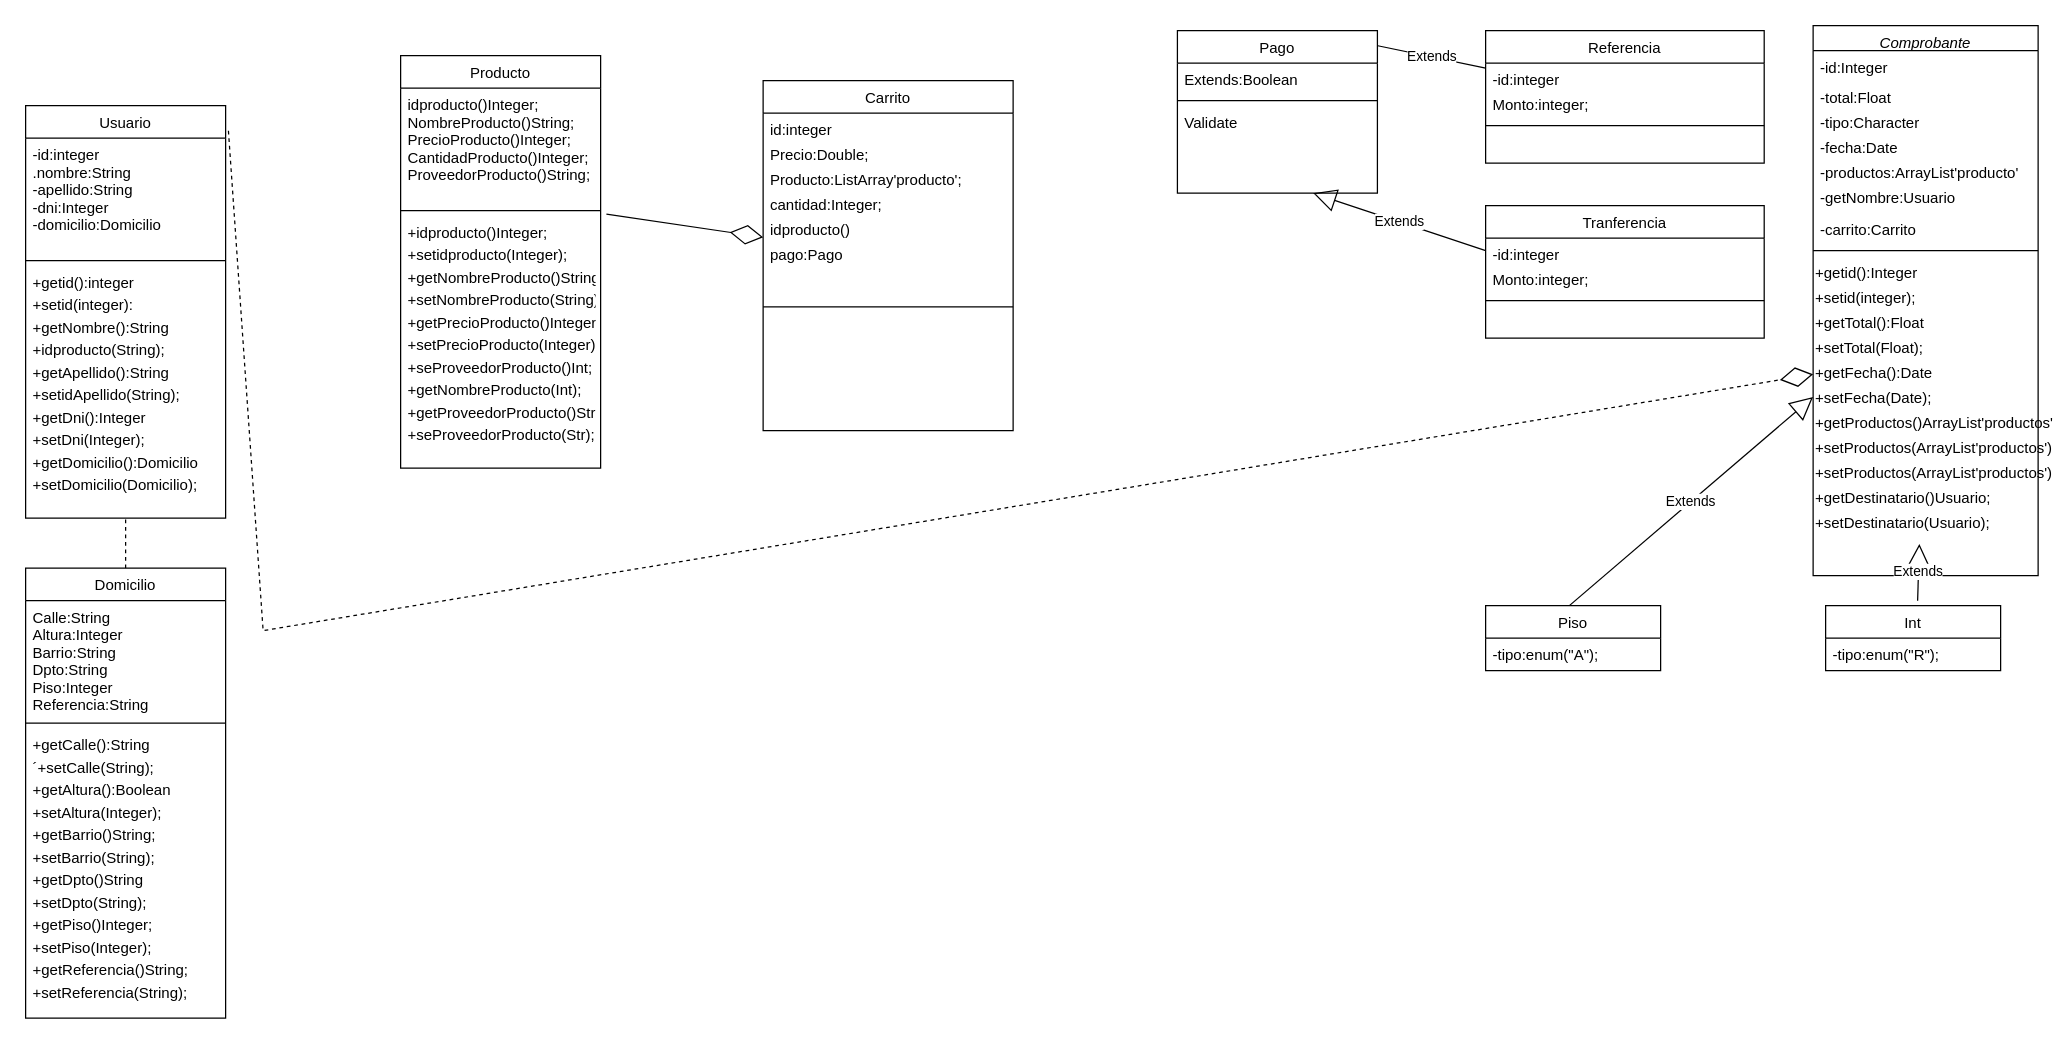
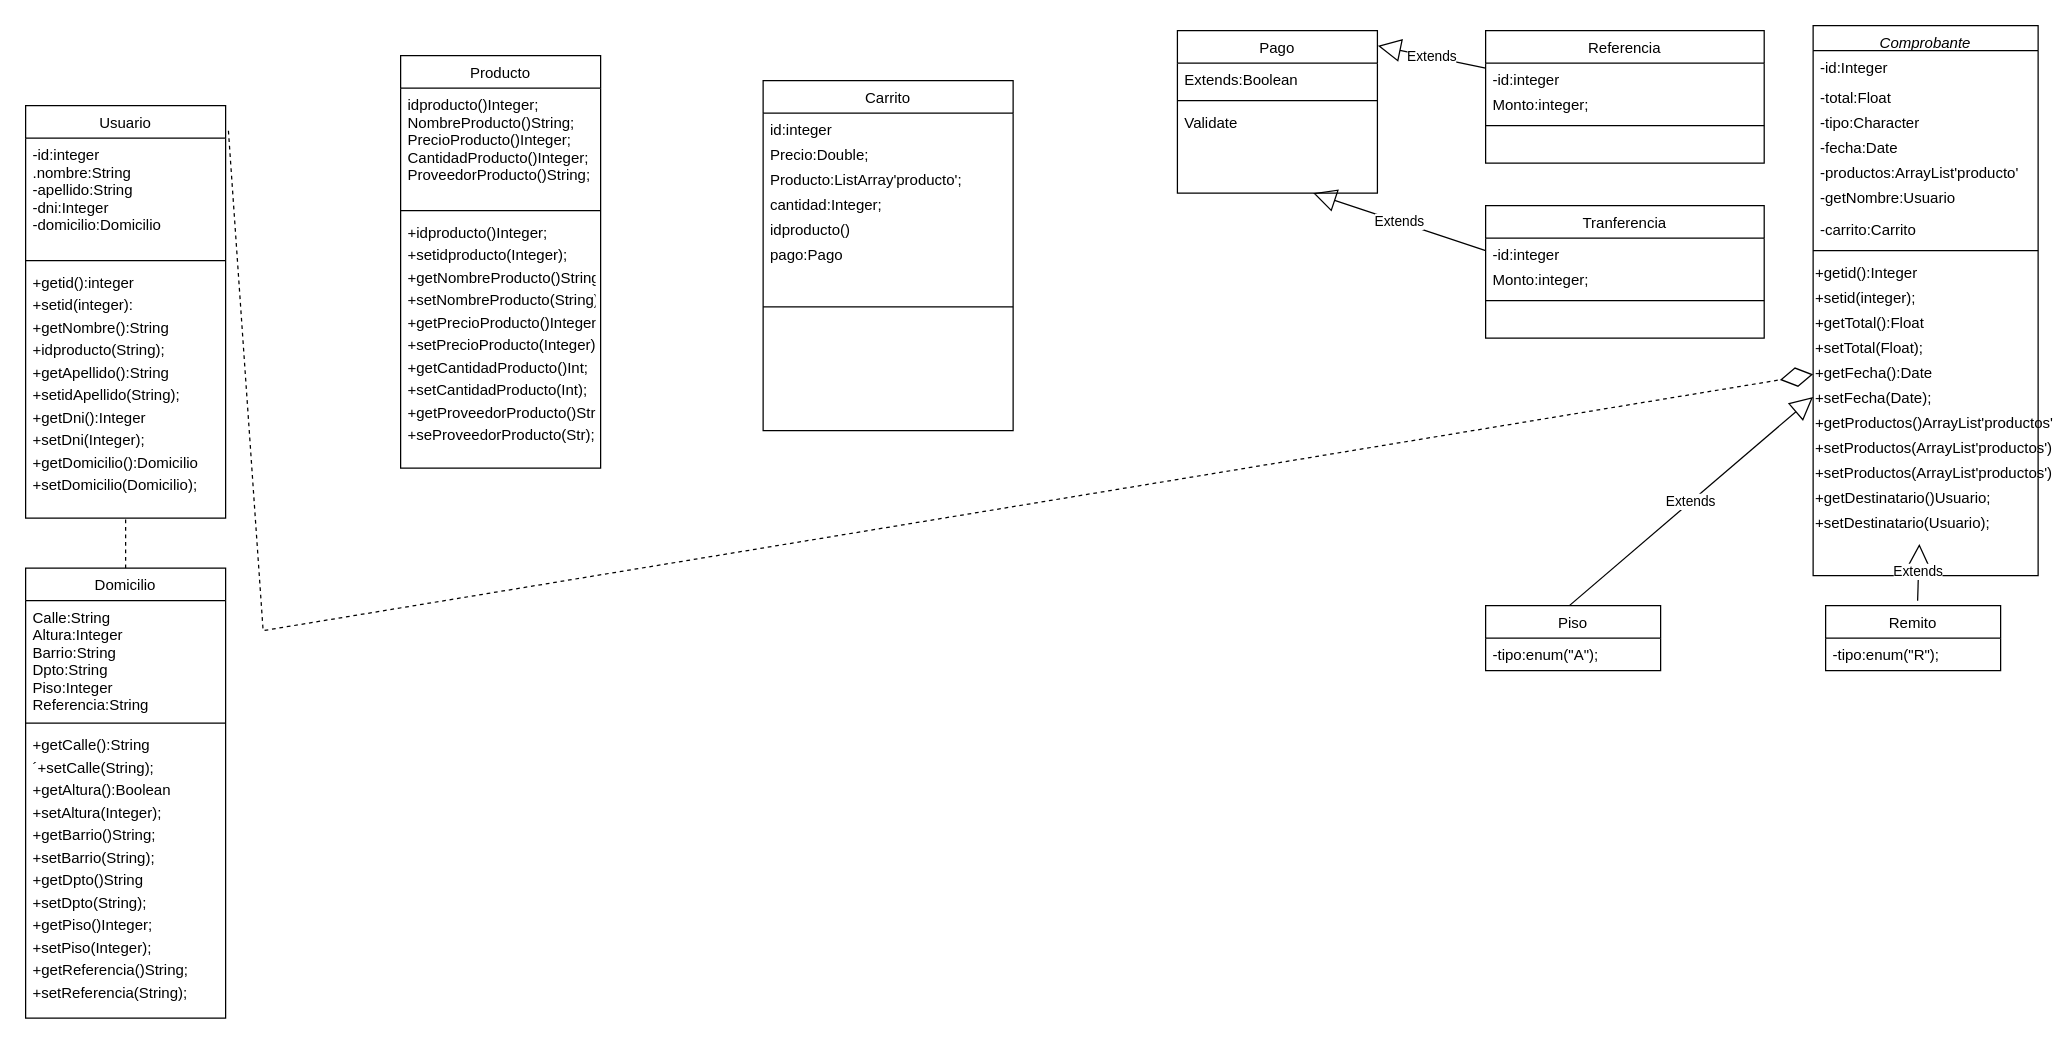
edge "Referencia" -- "Pago": arrowhead none -> block
edge "+idproducto()Integer;" -> "Carrito": removed
node "+seProveedorProducto()Int;": label "+seProveedorProducto()Int;" -> "+getCantidadProducto()Int;"
node "+getNombreProducto(Int);": label "+getNombreProducto(Int);" -> "+setCantidadProducto(Int);"
node "Int": label "Int" -> "Remito"
